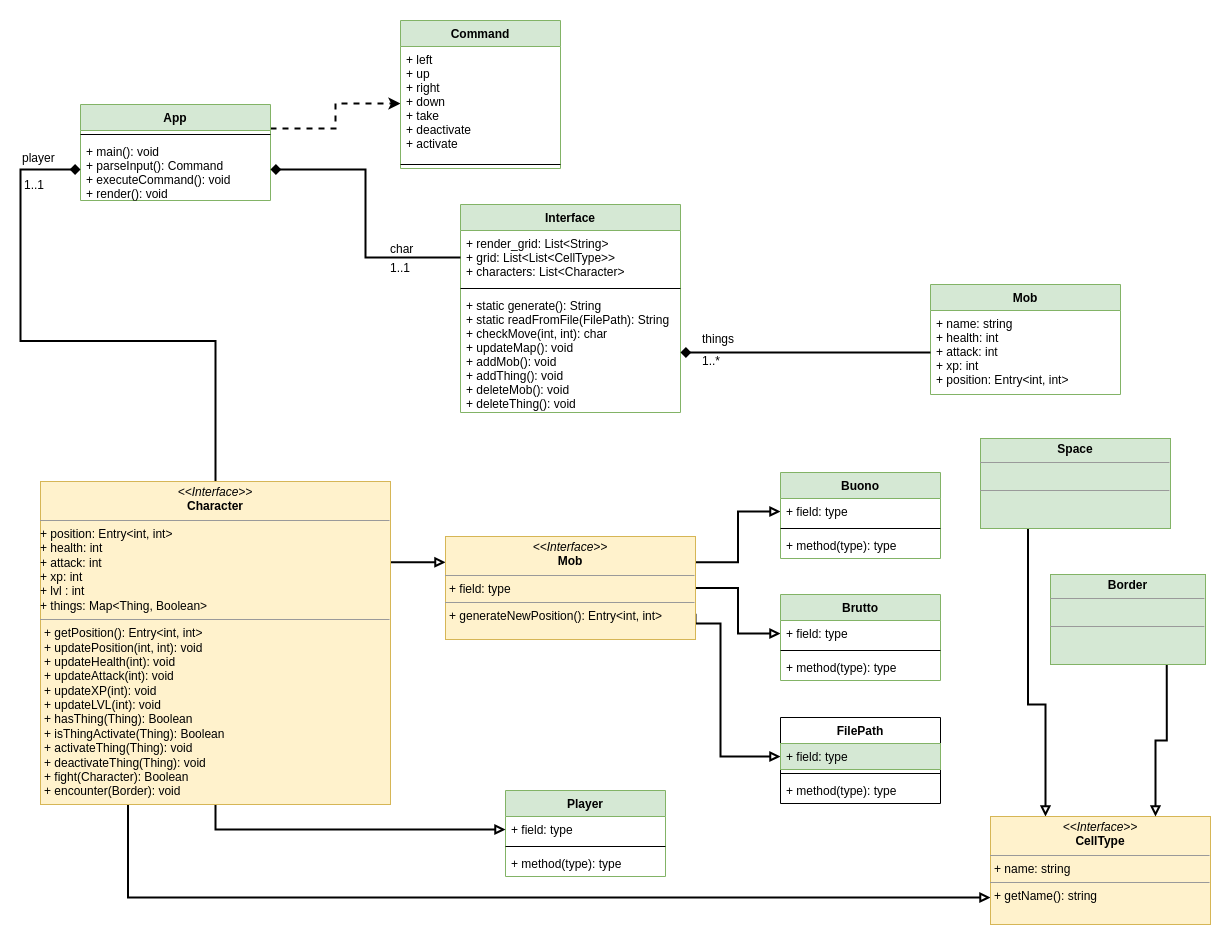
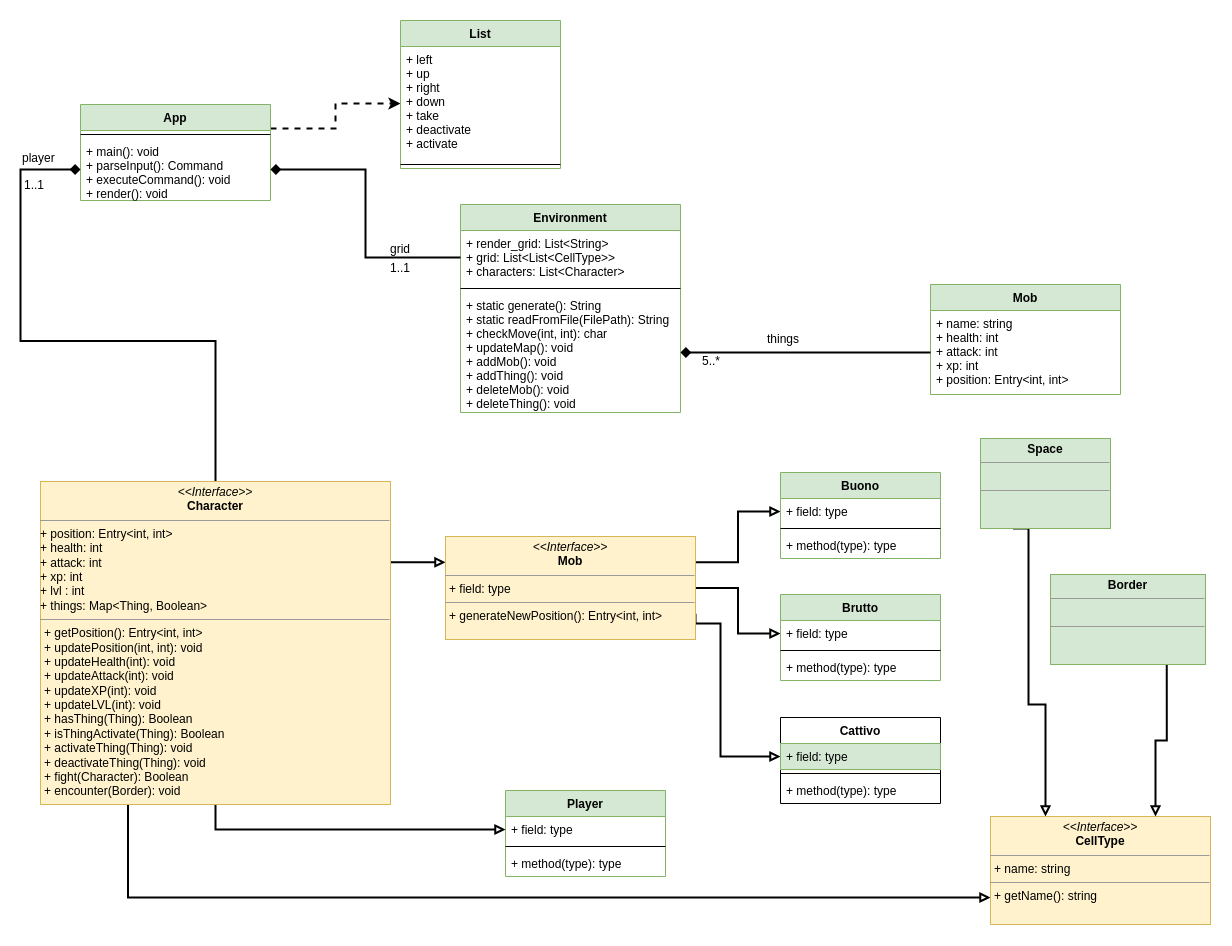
node "Command": label "Command" -> "List"
node "Interface": label "Interface" -> "Environment"
node "char": label "char" -> "grid"
node "things": moved (726, 340) -> (791, 340)
node "1..*": label "1..*" -> "5..*"
node "Space": size 190x90 -> 130x90
node "FilePath": label "FilePath" -> "Cattivo"
